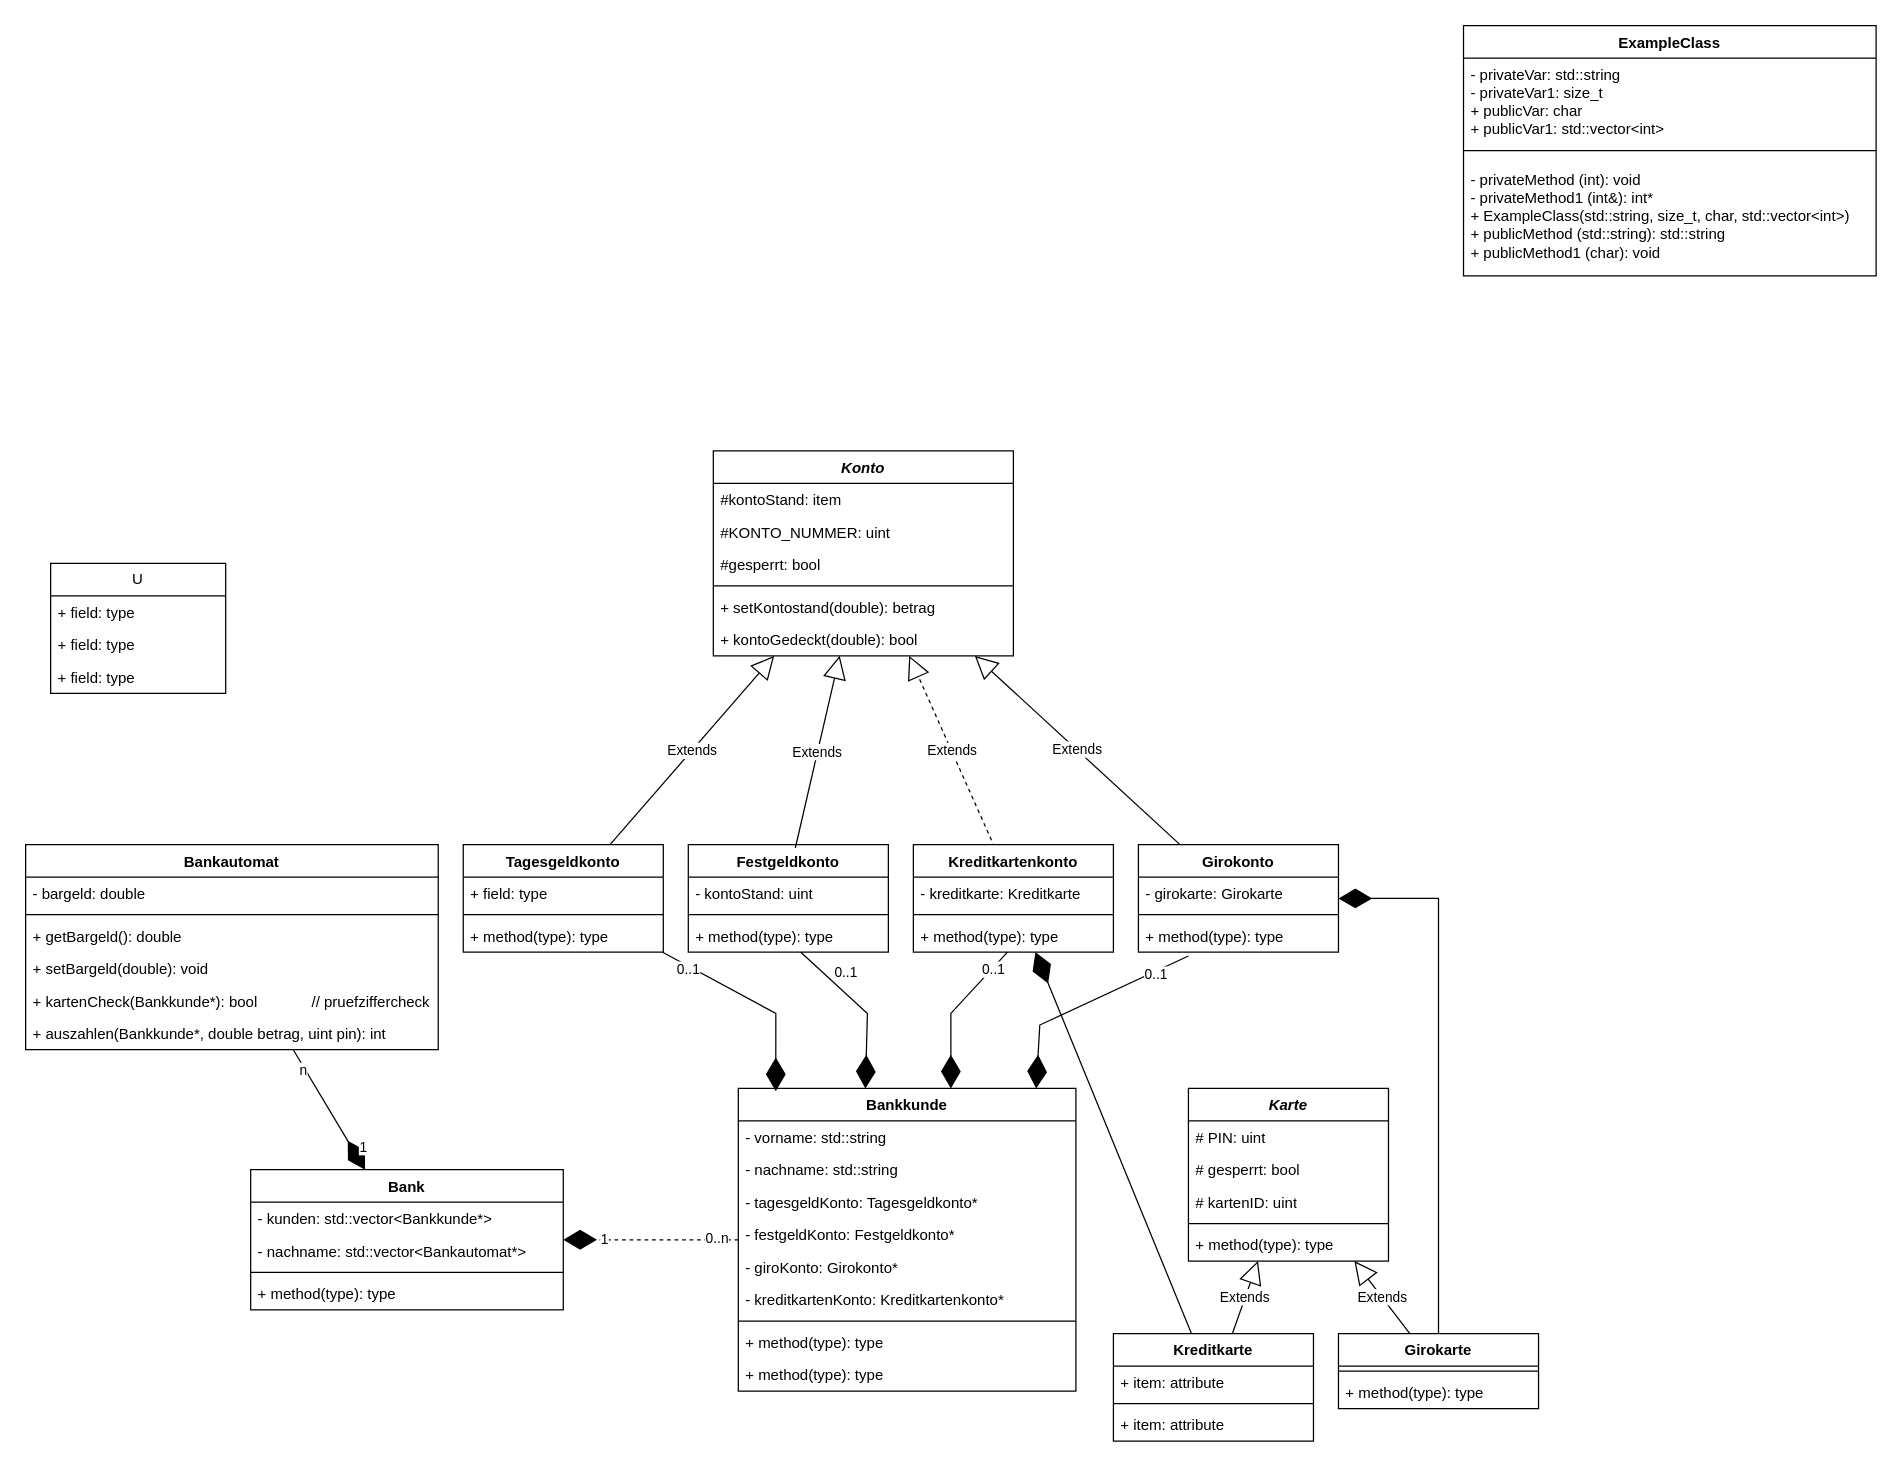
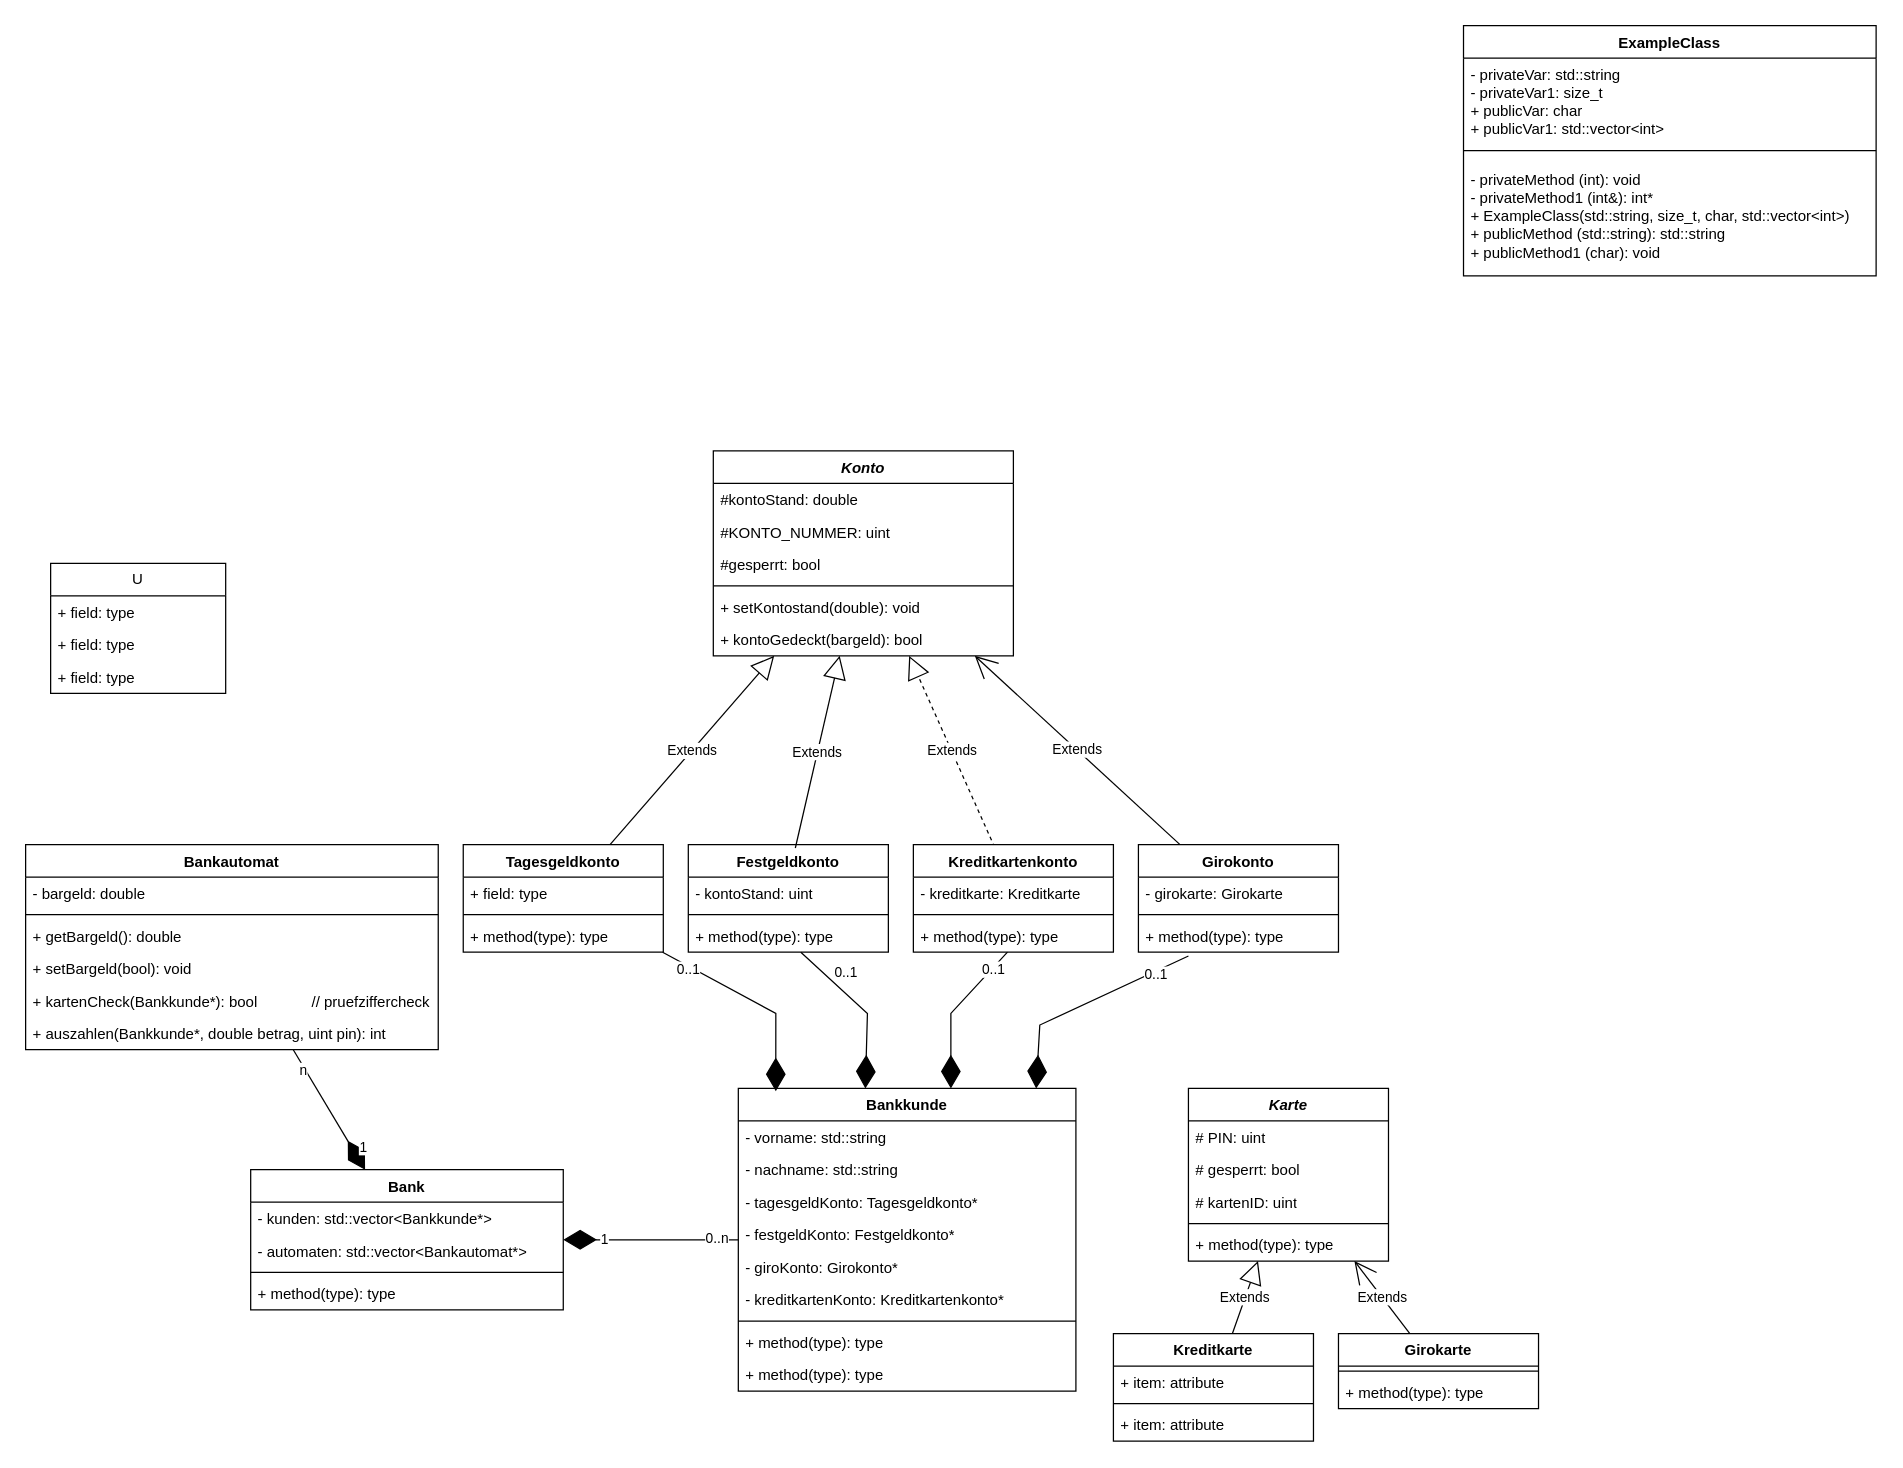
node "#kontoStand: item": label "#kontoStand: item" -> "#kontoStand: double"
node "+ setKontostand(double): betrag": label "+ setKontostand(double): betrag" -> "+ setKontostand(double): void"
node "+ kontoGedeckt(double): bool": label "+ kontoGedeckt(double): bool" -> "+ kontoGedeckt(bargeld): bool"
edge "Girokonto" -> "Konto": arrowhead block -> open
node "+ setBargeld(double): void": label "+ setBargeld(double): void" -> "+ setBargeld(bool): void"
edge "Girokarte" -> "Girokonto": removed
edge "Kreditkarte" -> "Kreditkartenkonto": removed
edge "Bankkunde" -> "Bank": style dashed -> solid
node "- nachname: std::vector<Bankautomat*>": label "- nachname: std::vector<Bankautomat*>" -> "- automaten: std::vector<Bankautomat*>"
edge "Girokarte" -> "Karte": arrowhead block -> open
